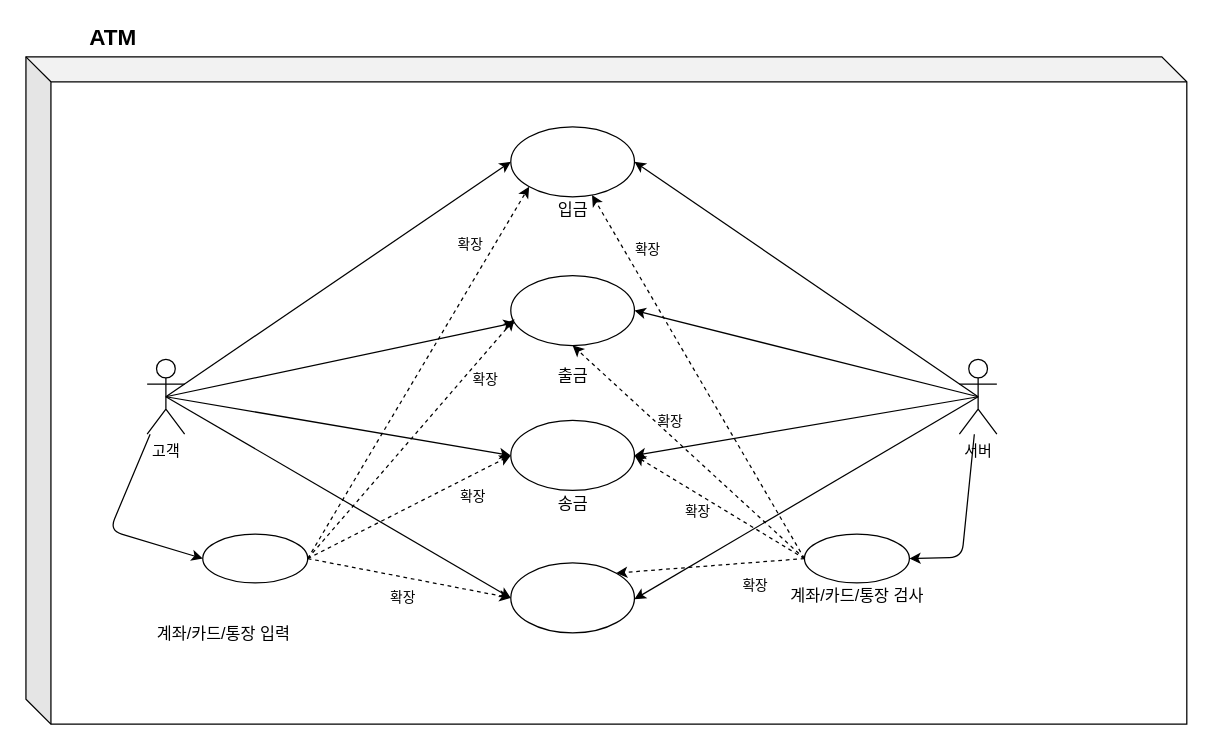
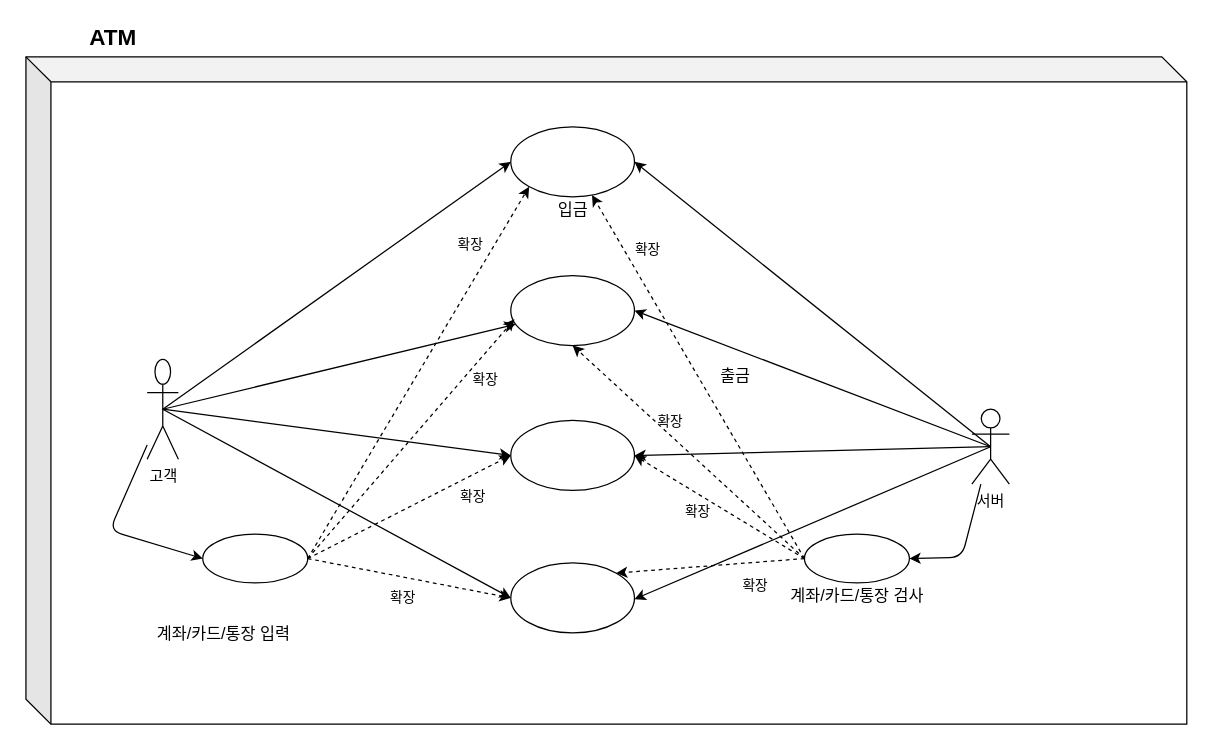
node "출금": moved (573, 376) -> (735, 376)
node "고객": size 38x75 -> 31x100
node "서버": moved (978, 397) -> (991, 447)
node "송금": removed
